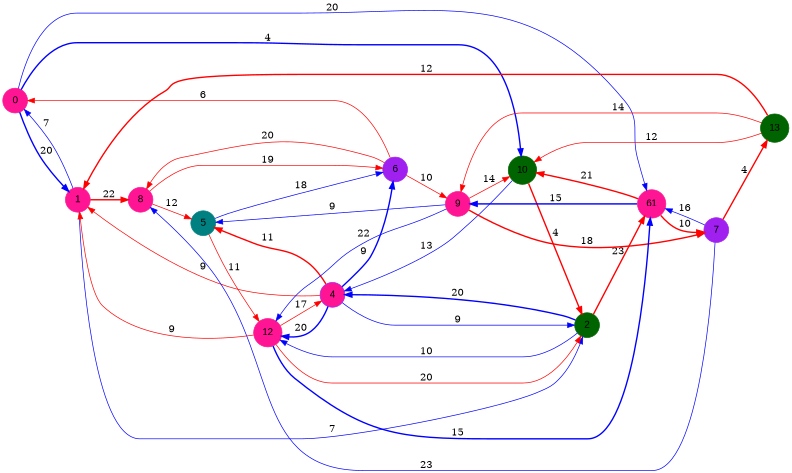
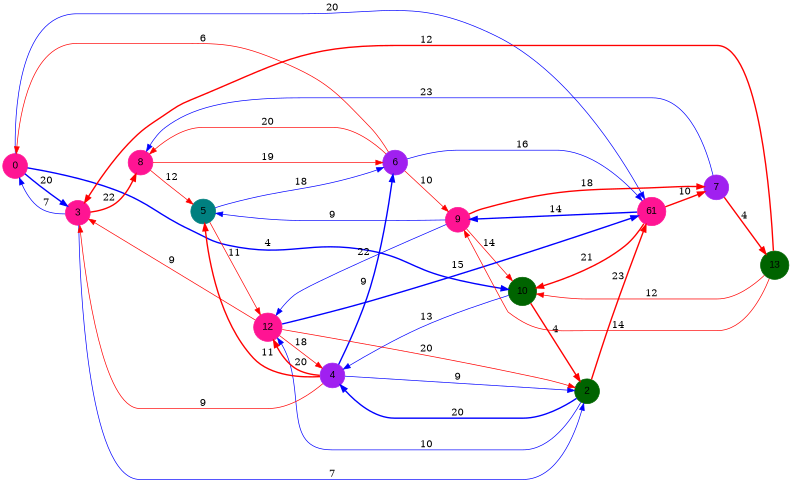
edge "61" -> "9": label "15" -> "14"
node "1": label "1" -> "3"
edge "7" -> "61": now "6" -> "61"
node "4": fillcolor deeppink -> purple
edge "12" -> "4": label "17" -> "18"
edge "4" -> "12": color blue -> red
